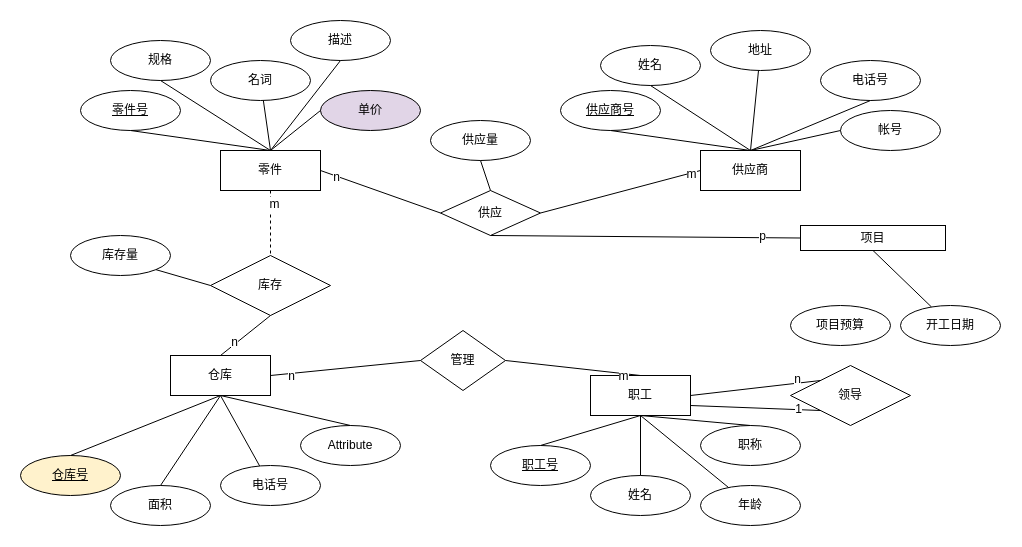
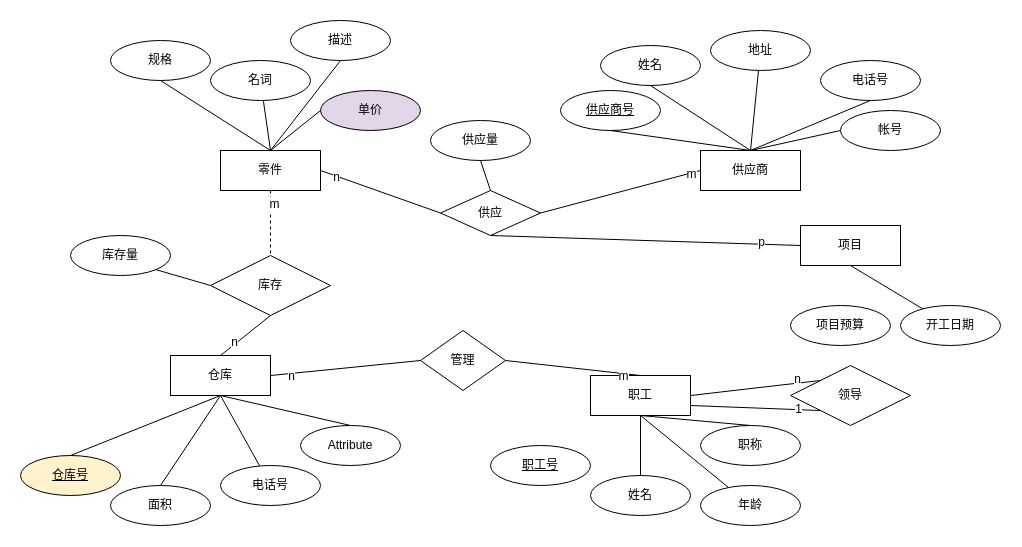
node "零件号": removed
edge "零件号" -- "零件": removed
node "项目": size 145x25 -> 100x40
edge "职工" -- "职工号": removed
